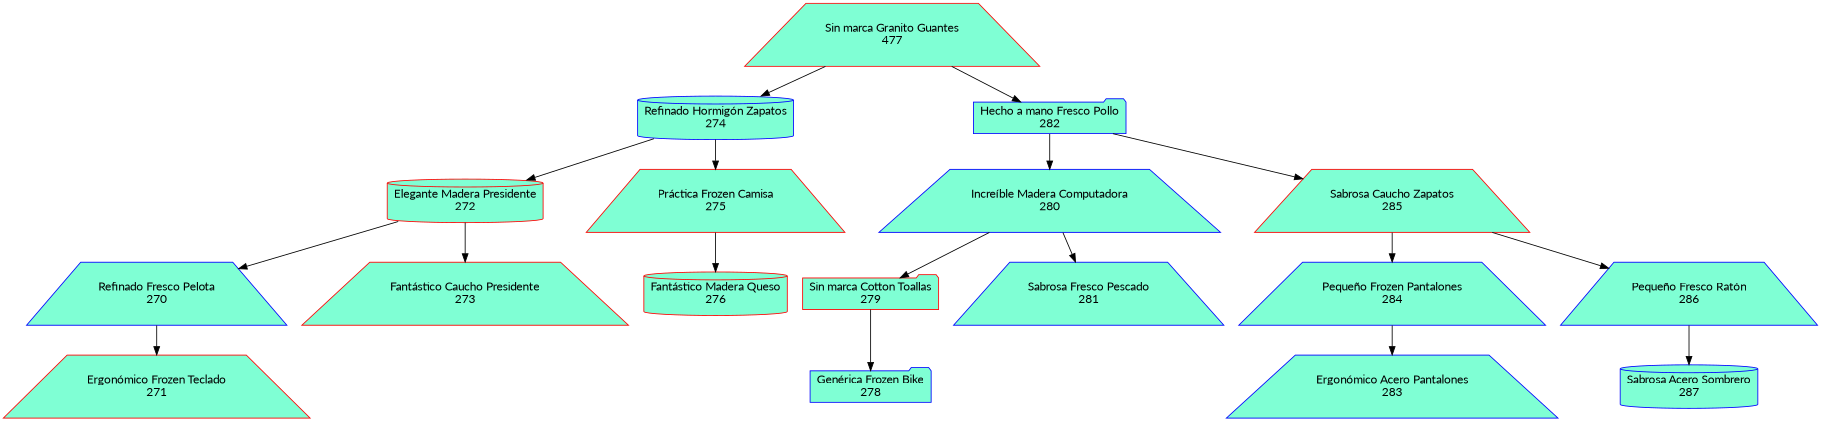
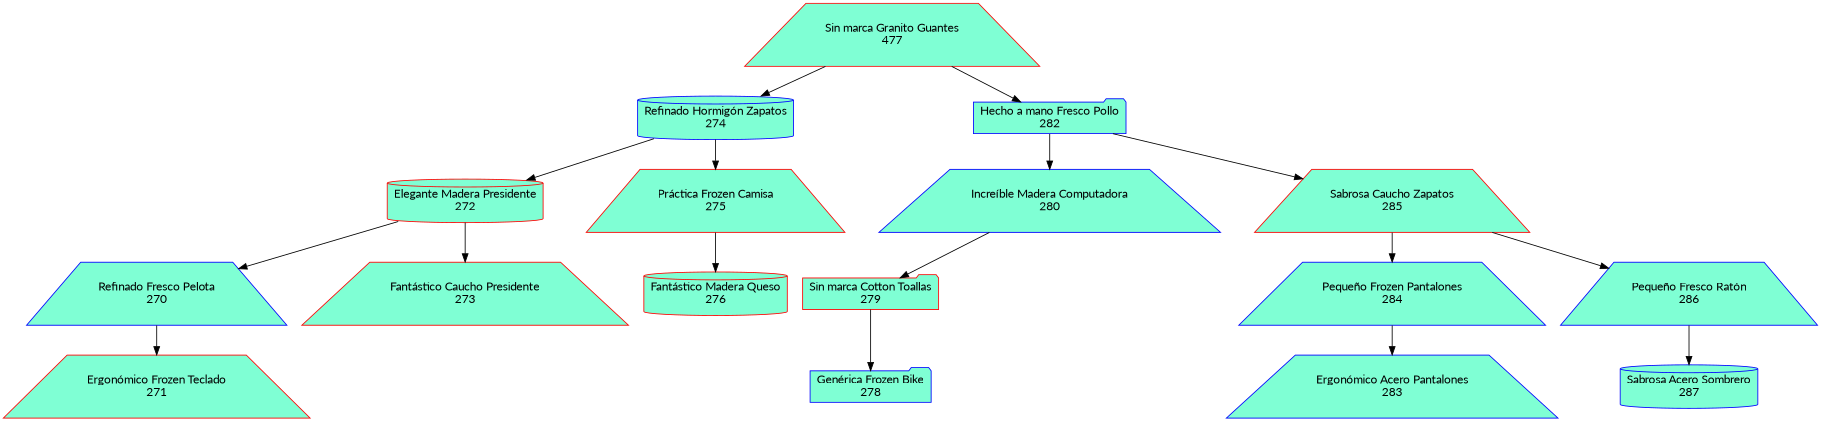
node "Sabrosa Fresco Pescado 281": removed
